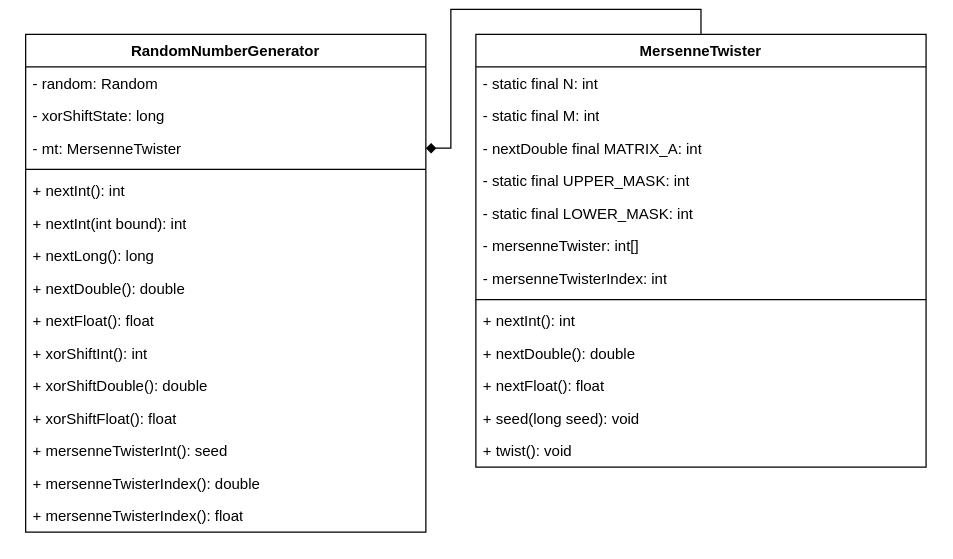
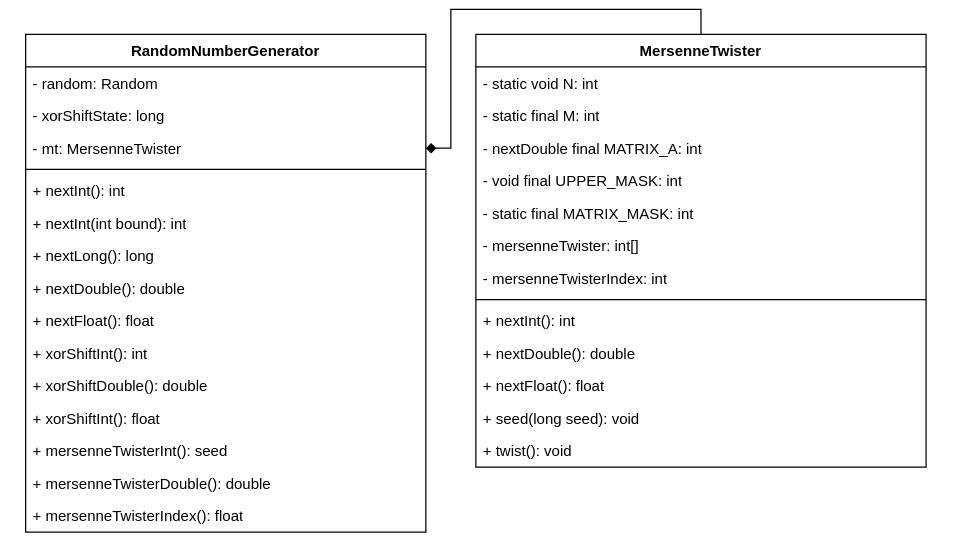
node "- static final N: int": label "- static final N: int" -> "- static void N: int"
node "- static final UPPER_MASK: int": label "- static final UPPER_MASK: int" -> "- void final UPPER_MASK: int"
node "- static final LOWER_MASK: int": label "- static final LOWER_MASK: int" -> "- static final MATRIX_MASK: int"
node "+ xorShiftFloat(): float": label "+ xorShiftFloat(): float" -> "+ xorShiftInt(): float"
node "+ mersenneTwisterIndex(): double": label "+ mersenneTwisterIndex(): double" -> "+ mersenneTwisterDouble(): double"
